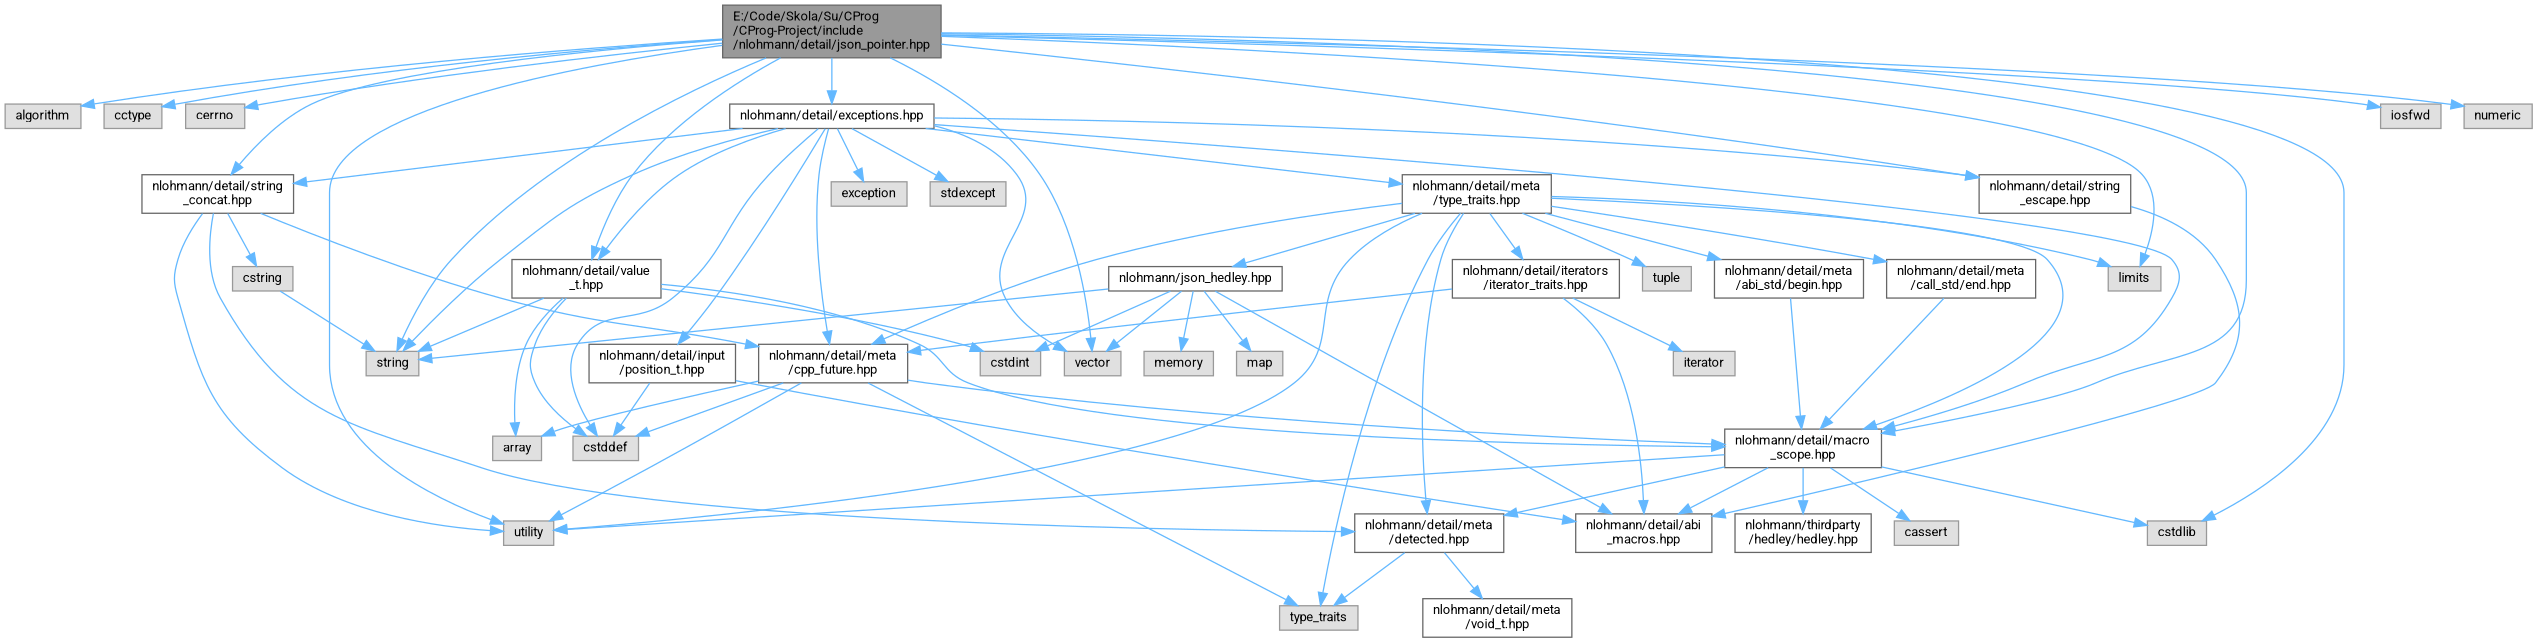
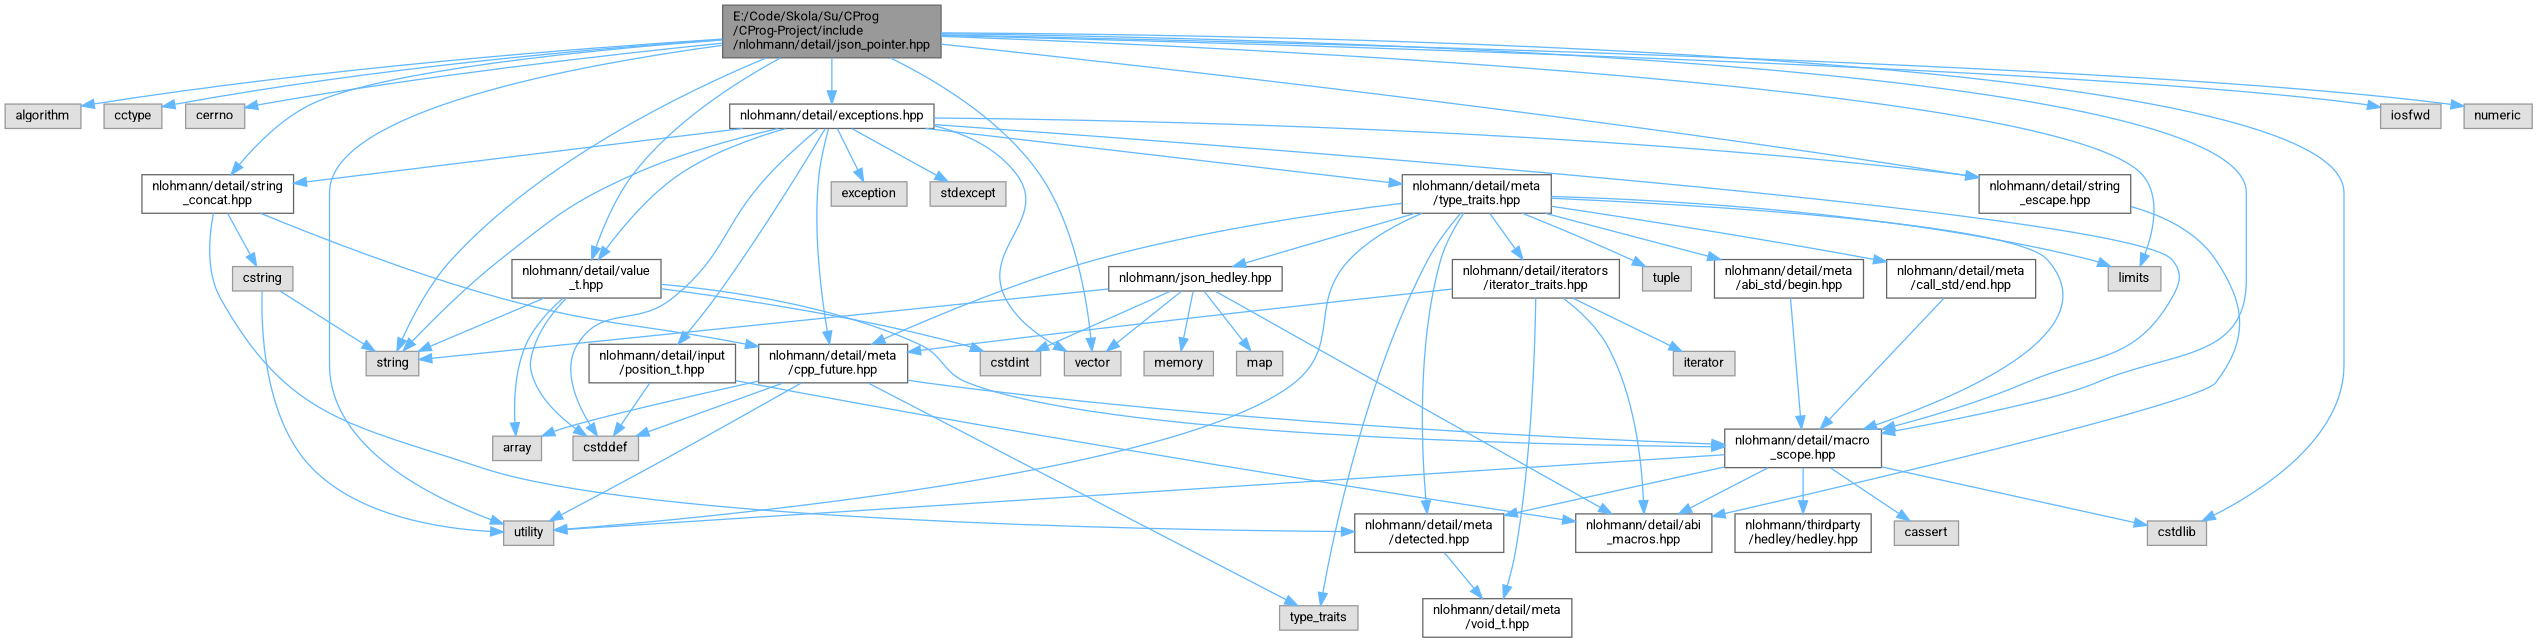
edge "nlohmann/detail/string _concat.hpp" -> "utility": now "cstring" -> "utility"
edge "nlohmann/detail/iterators /iterator_traits.hpp" -> "nlohmann/detail/meta /void_t.hpp": added
edge "nlohmann/detail/meta /detected.hpp" -> "type_traits": removed
